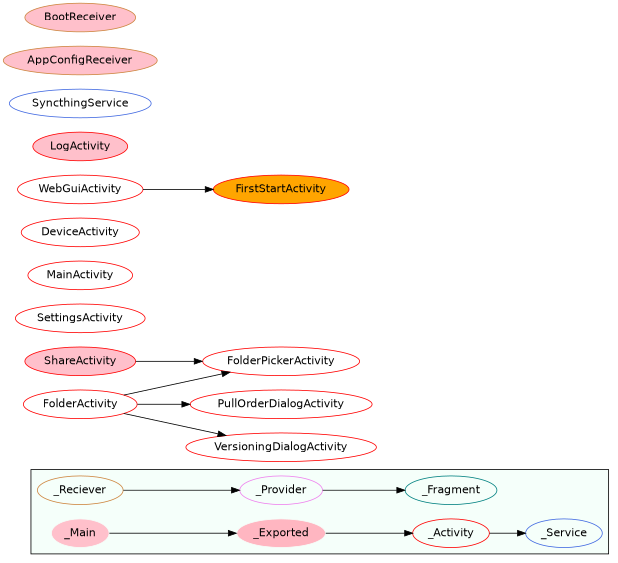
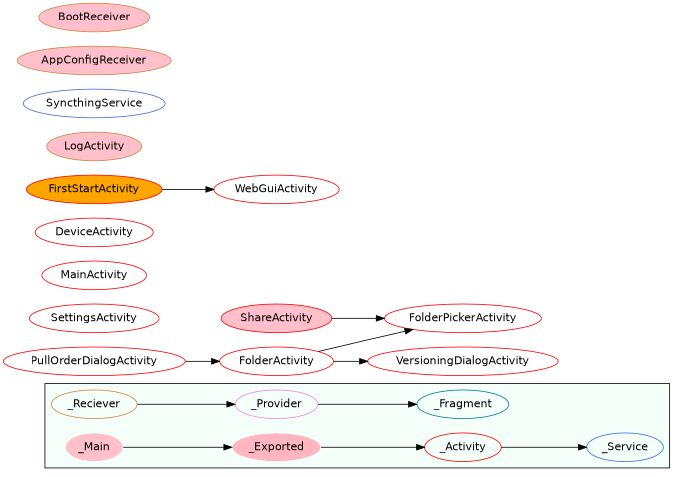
node "LogActivity": color red -> peru
edge "WebGuiActivity" -> "FirstStartActivity": reversed
edge "FolderActivity" -> "PullOrderDialogActivity": reversed
